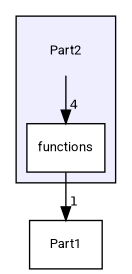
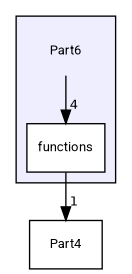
node "Part2": label "Part2" -> "Part6"
node "Part1": label "Part1" -> "Part4"
